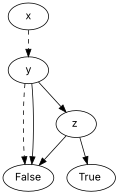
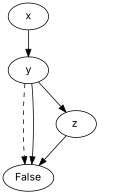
edge "x" -> "y": style dashed -> solid
node "True": removed
